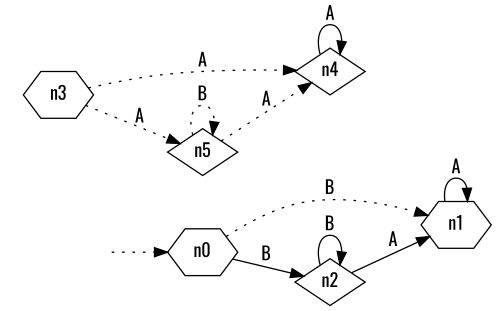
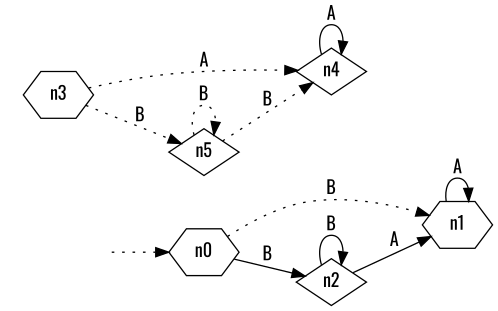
edge "n5" -> "n4": label "A" -> "B"
edge "n3" -> "n5": label "A" -> "B"
